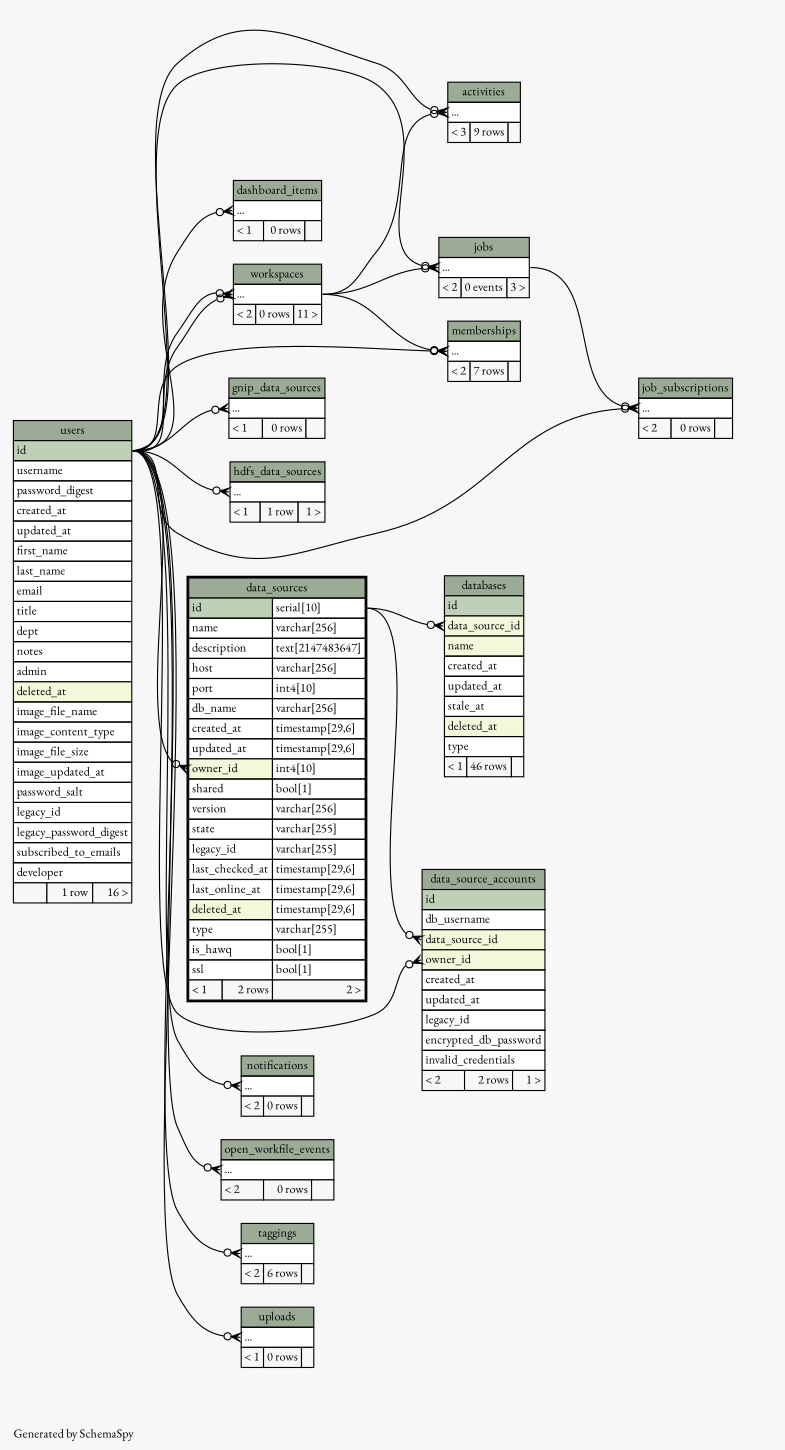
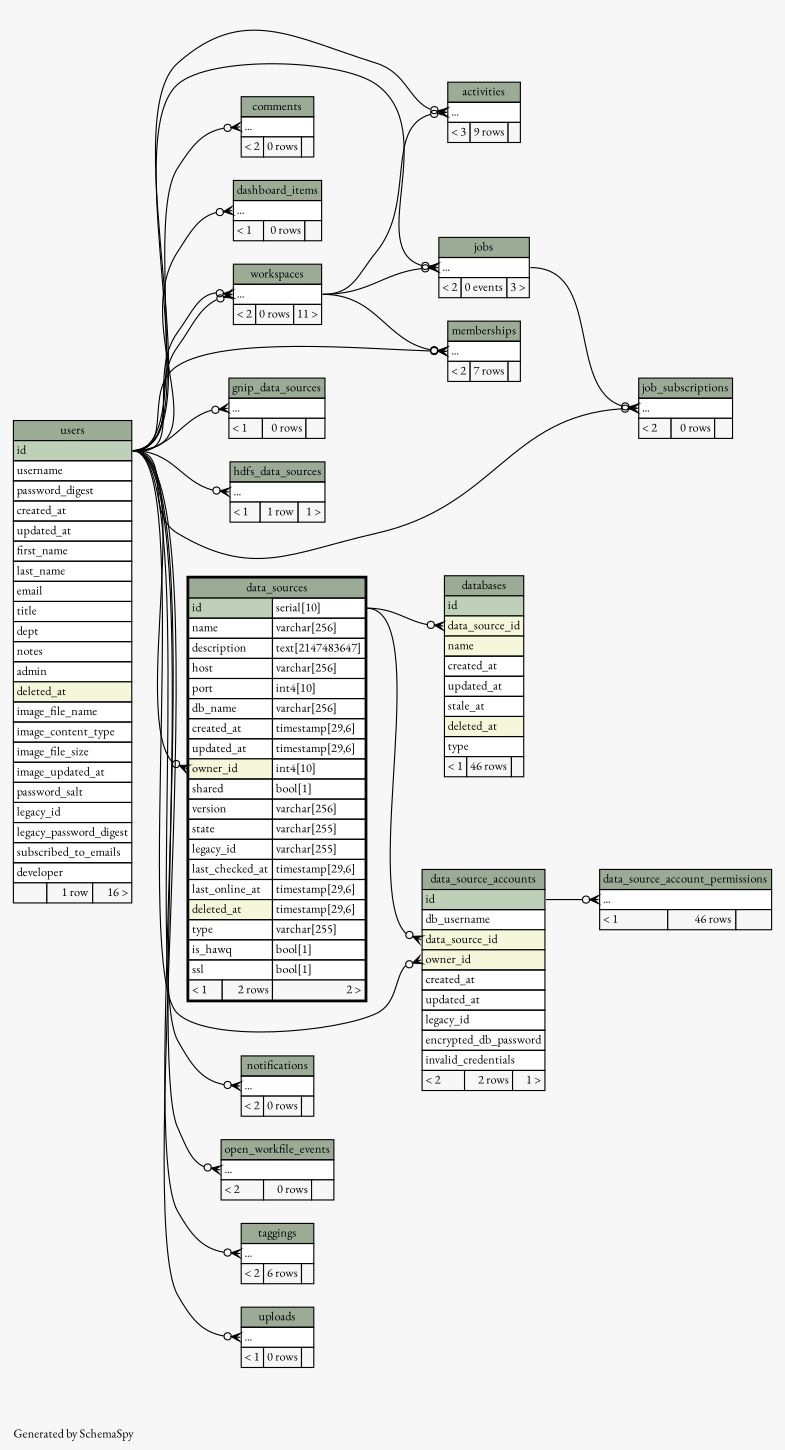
node "comments": added
node "data_source_account_permissions": added
